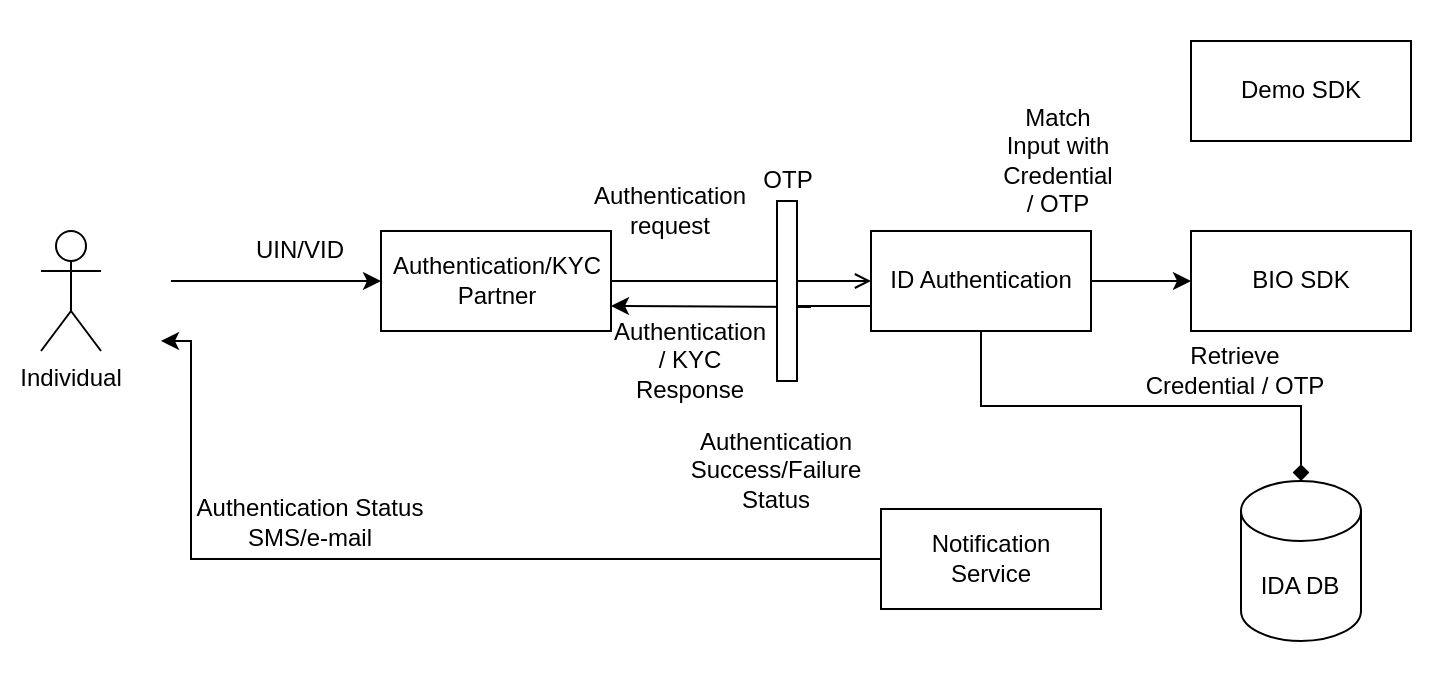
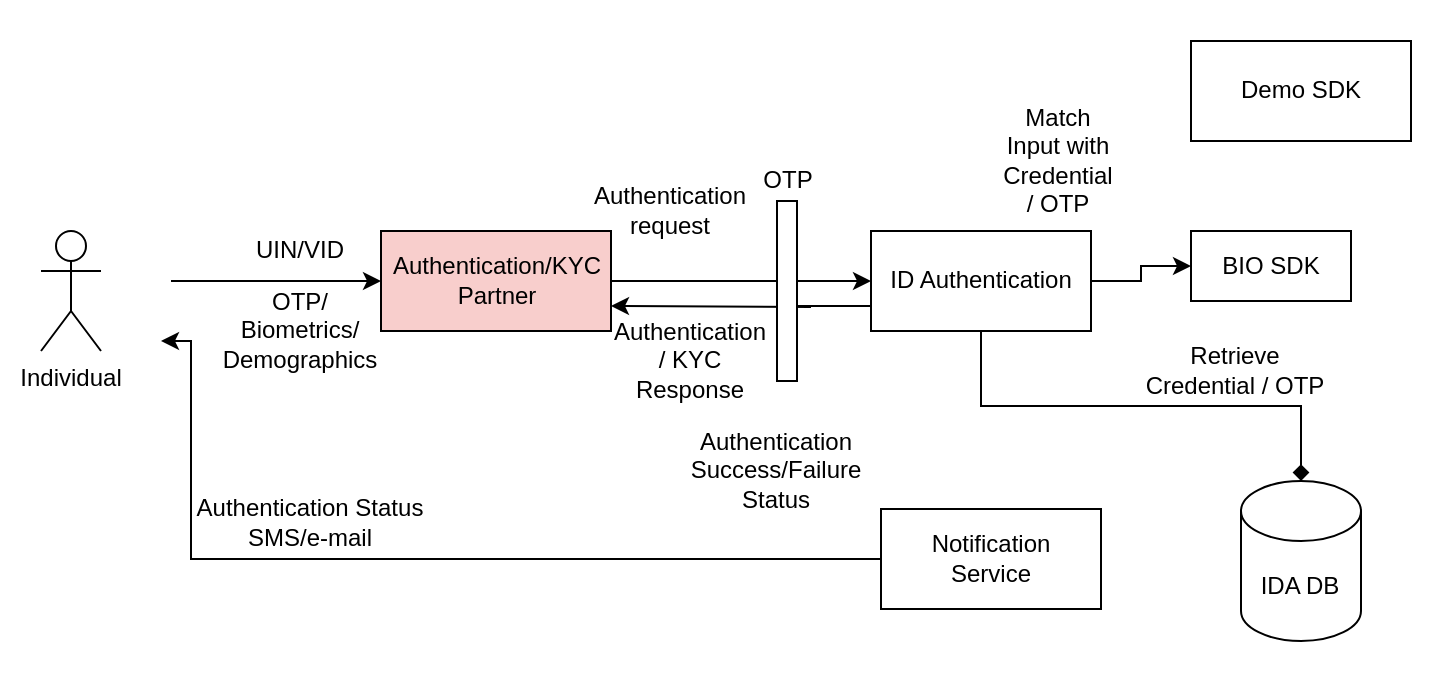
node "Authentication/KYC Partner": fillcolor #ffffff -> #f8cecc
edge "Authentication/KYC Partner" -> "ID Authentication": arrowhead open -> classic
node "BIO SDK": size 220x100 -> 160x70
node "OTP/ Biometrics/ Demographics": added
